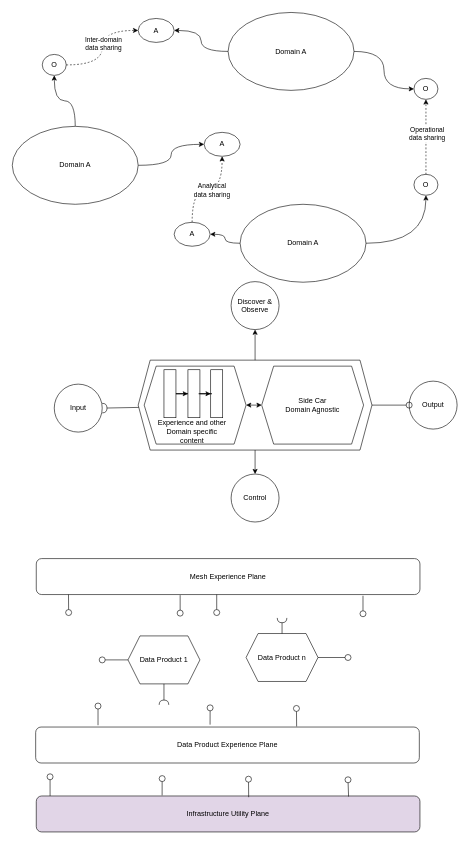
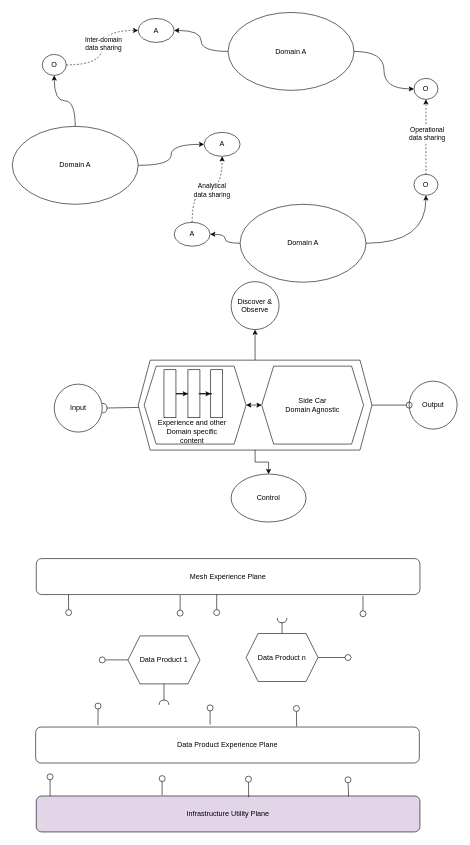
node "Control": size 48x48 -> 75x48
